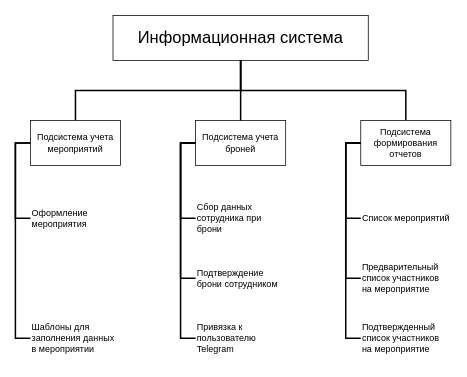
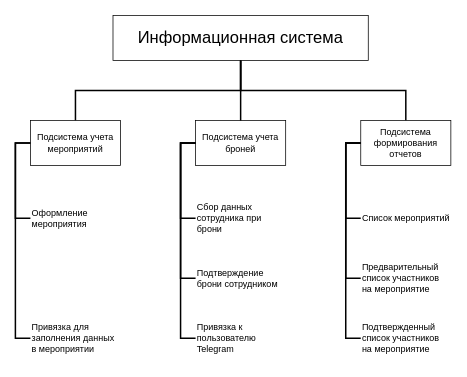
node "Шаблоны для заполнения данных в мероприятии": label "Шаблоны для заполнения данных в мероприятии" -> "Привязка для заполнения данных в мероприятии"
